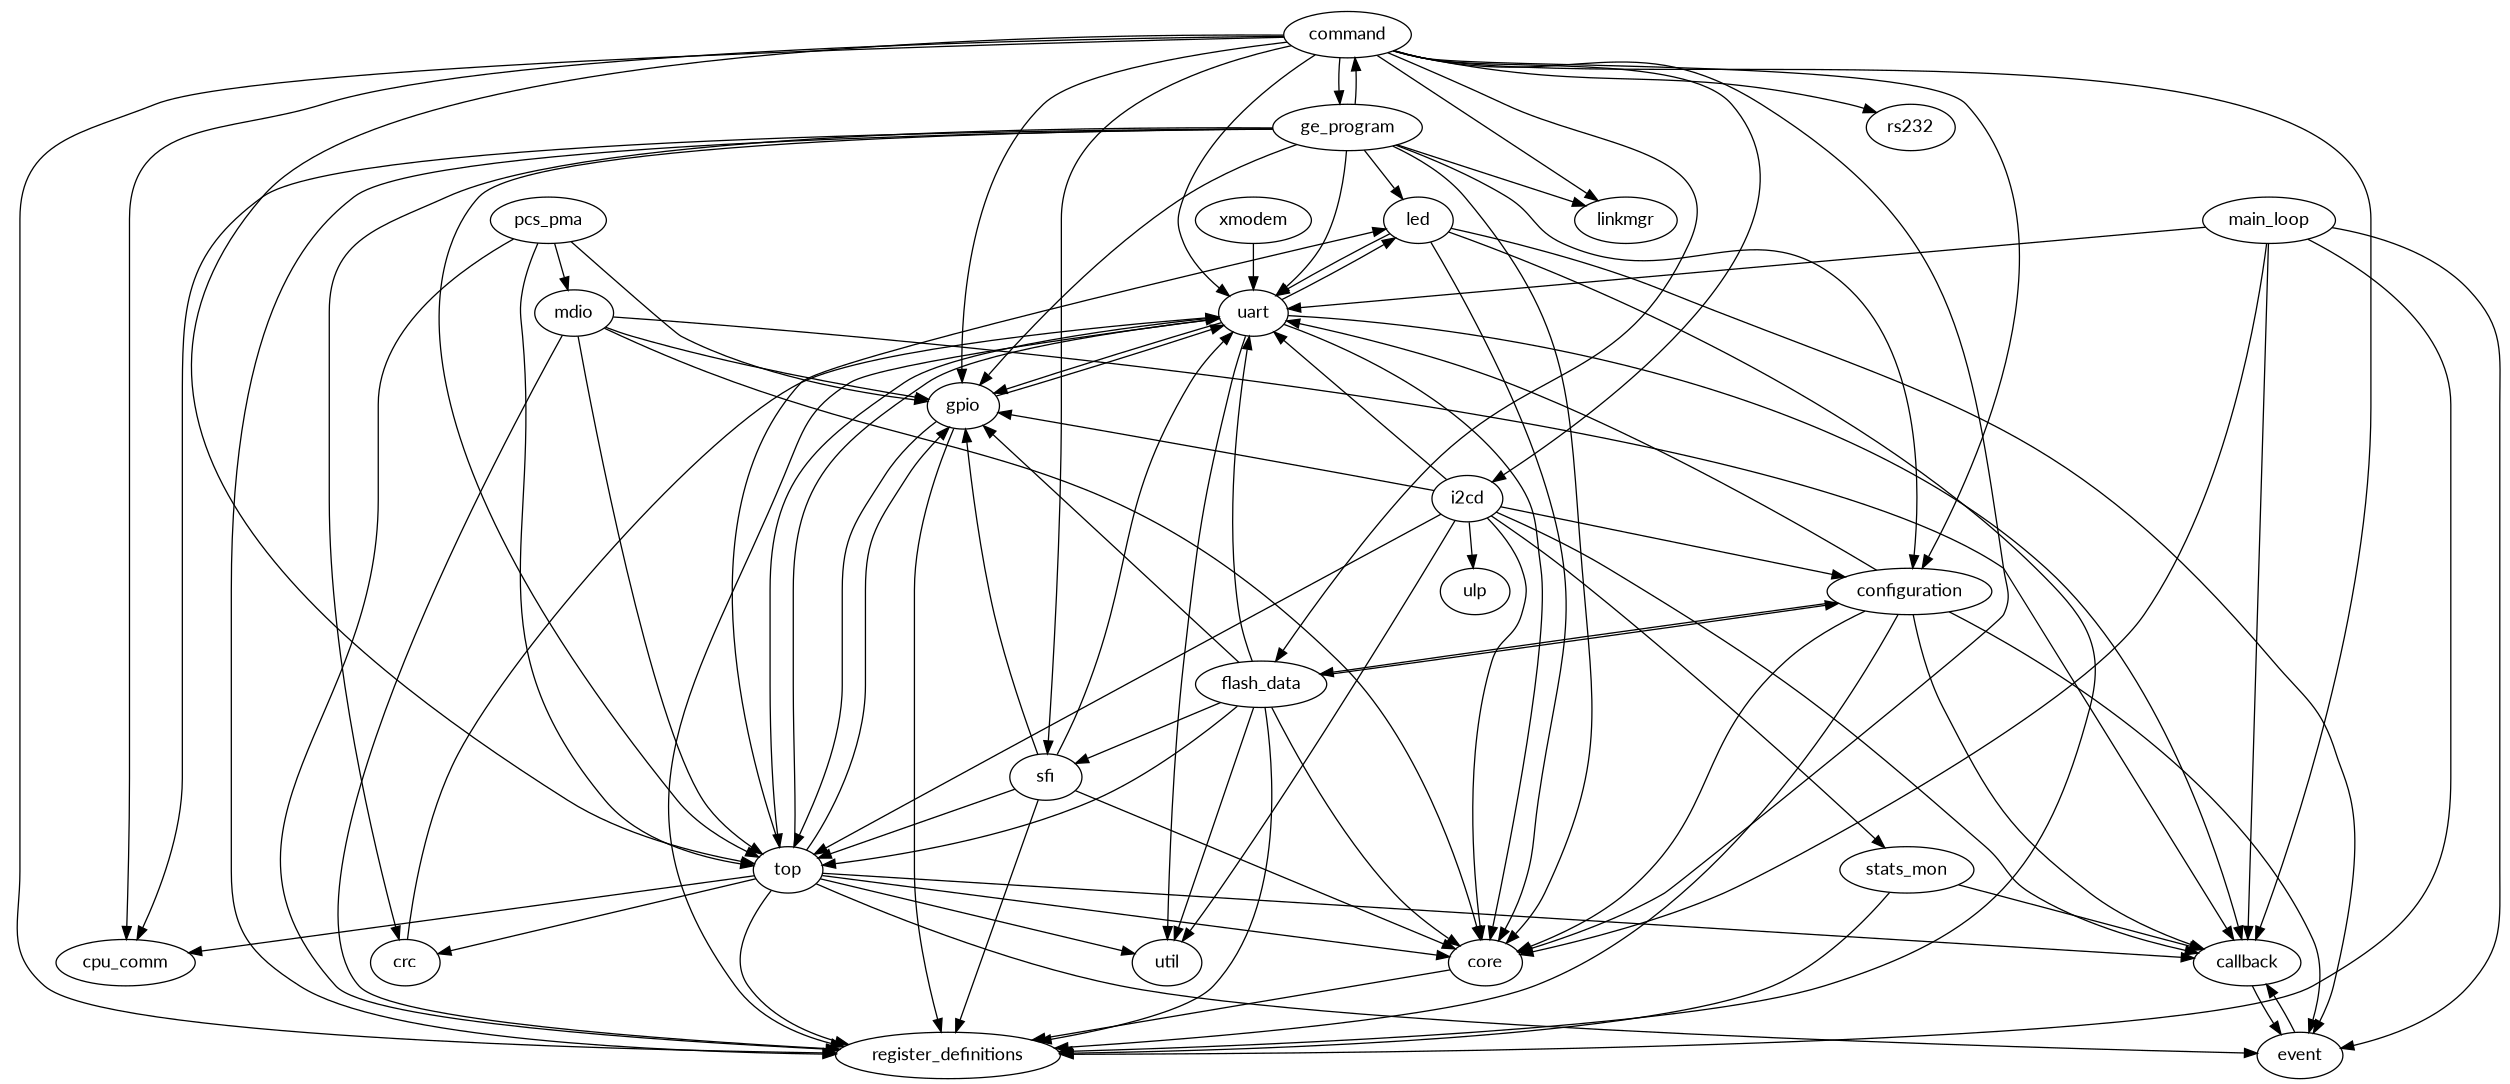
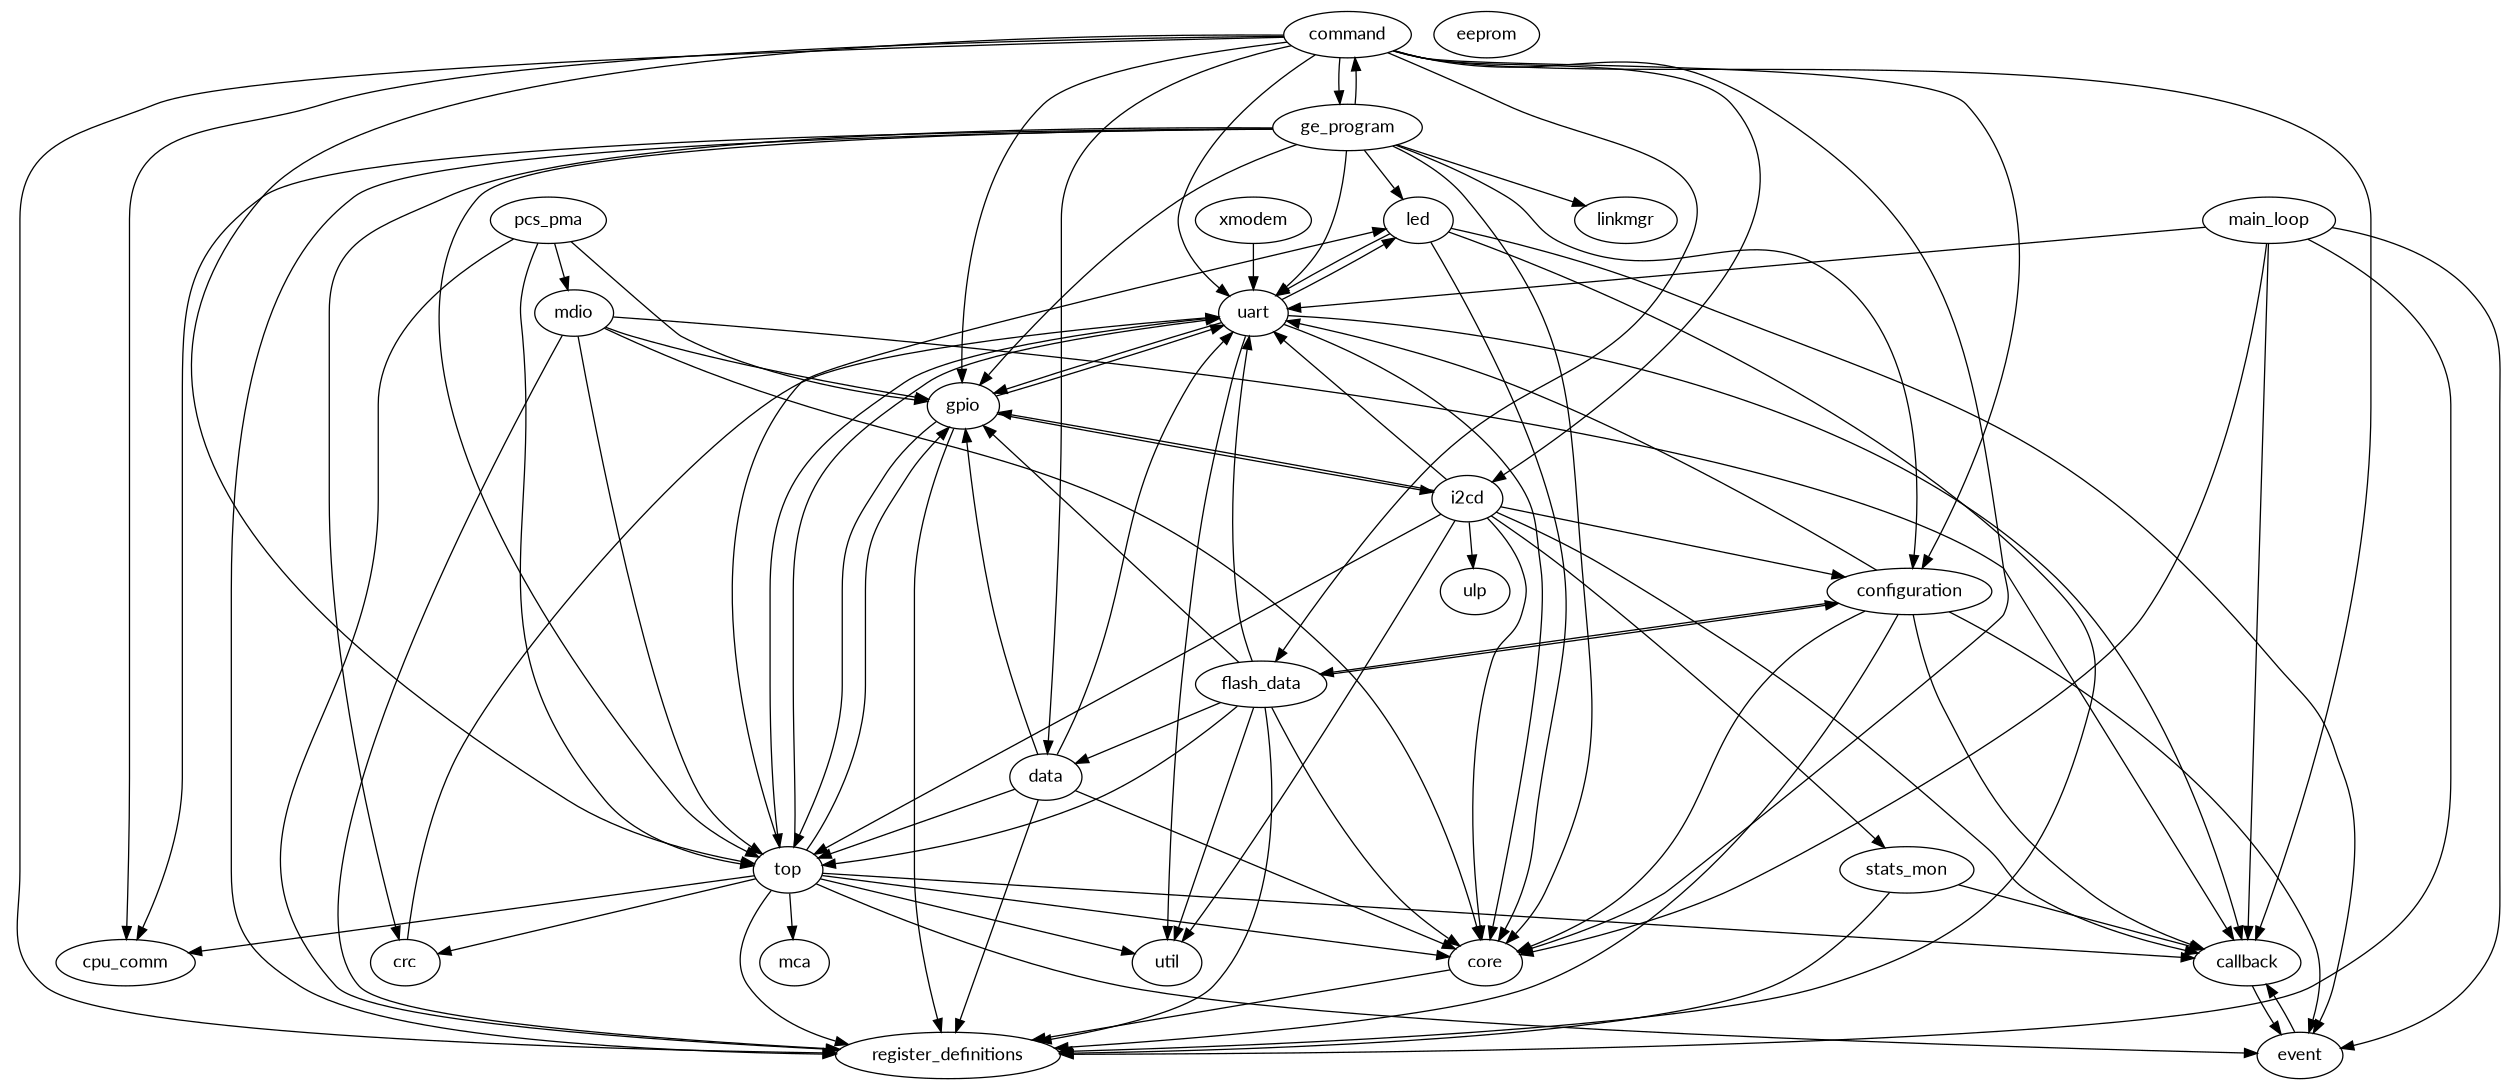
node "eeprom": added
edge "command" -> "linkmgr": removed
node "rs232": removed
edge "gpio" -> "i2cd": added
edge "uart" -> "register_definitions": removed
node "sfi": label "sfi" -> "data"
node "mca": added
